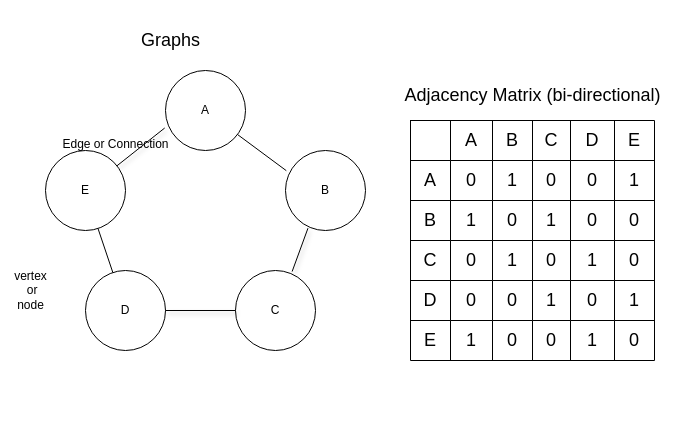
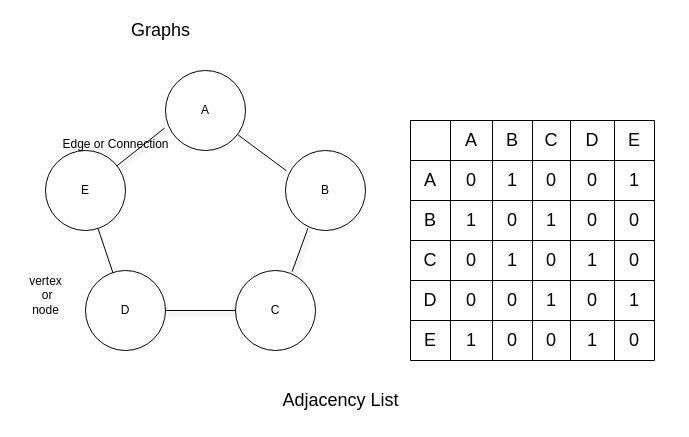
node "Graphs": moved (171, 41) -> (161, 31)
node "Adjacency Matrix (bi-directional)": removed
node "vertex or node": moved (31, 291) -> (46, 296)
node "Adjacency List": added
